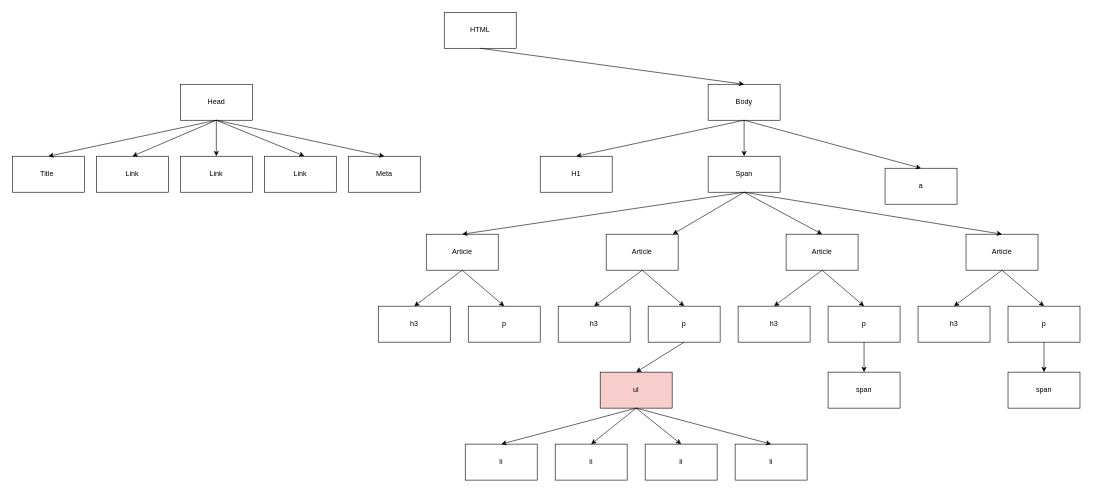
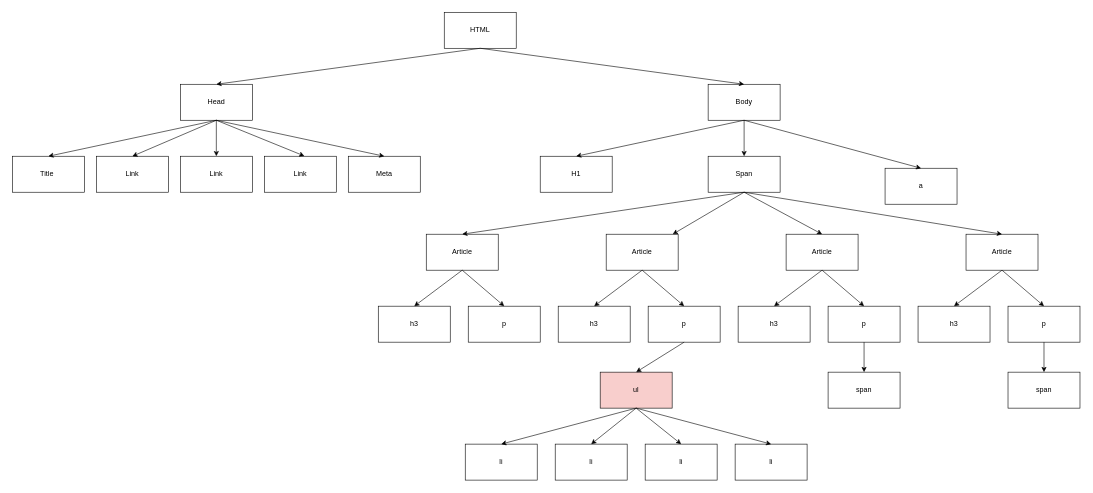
edge "HTML" -> "Head": added
